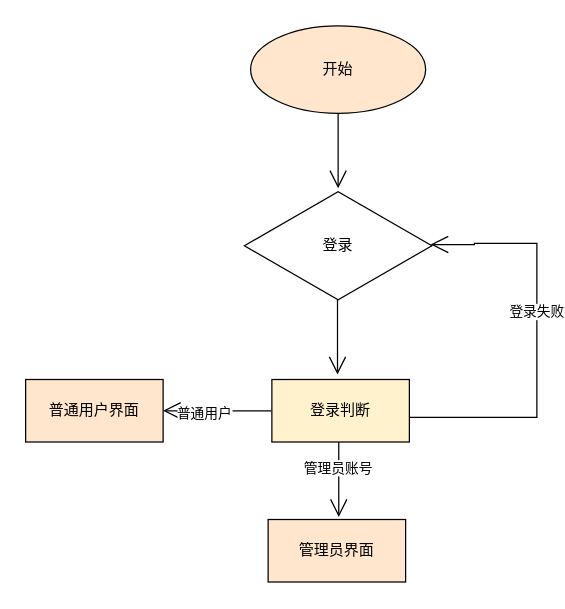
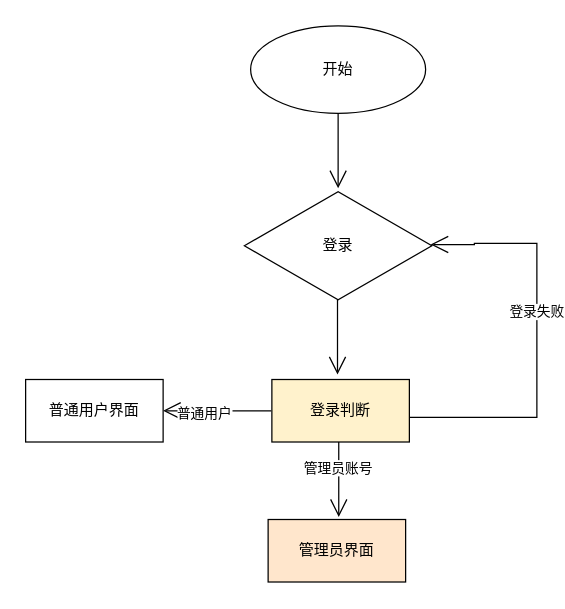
node "开始": fillcolor #ffe6cc -> #ffffff
node "普通用户界面": fillcolor #ffe6cc -> #ffffff
